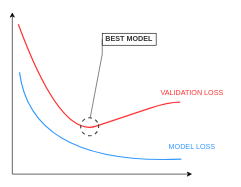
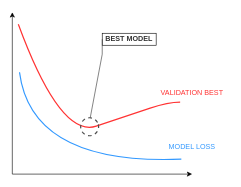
node "VALIDATION LOSS": label "VALIDATION LOSS" -> "VALIDATION BEST"
